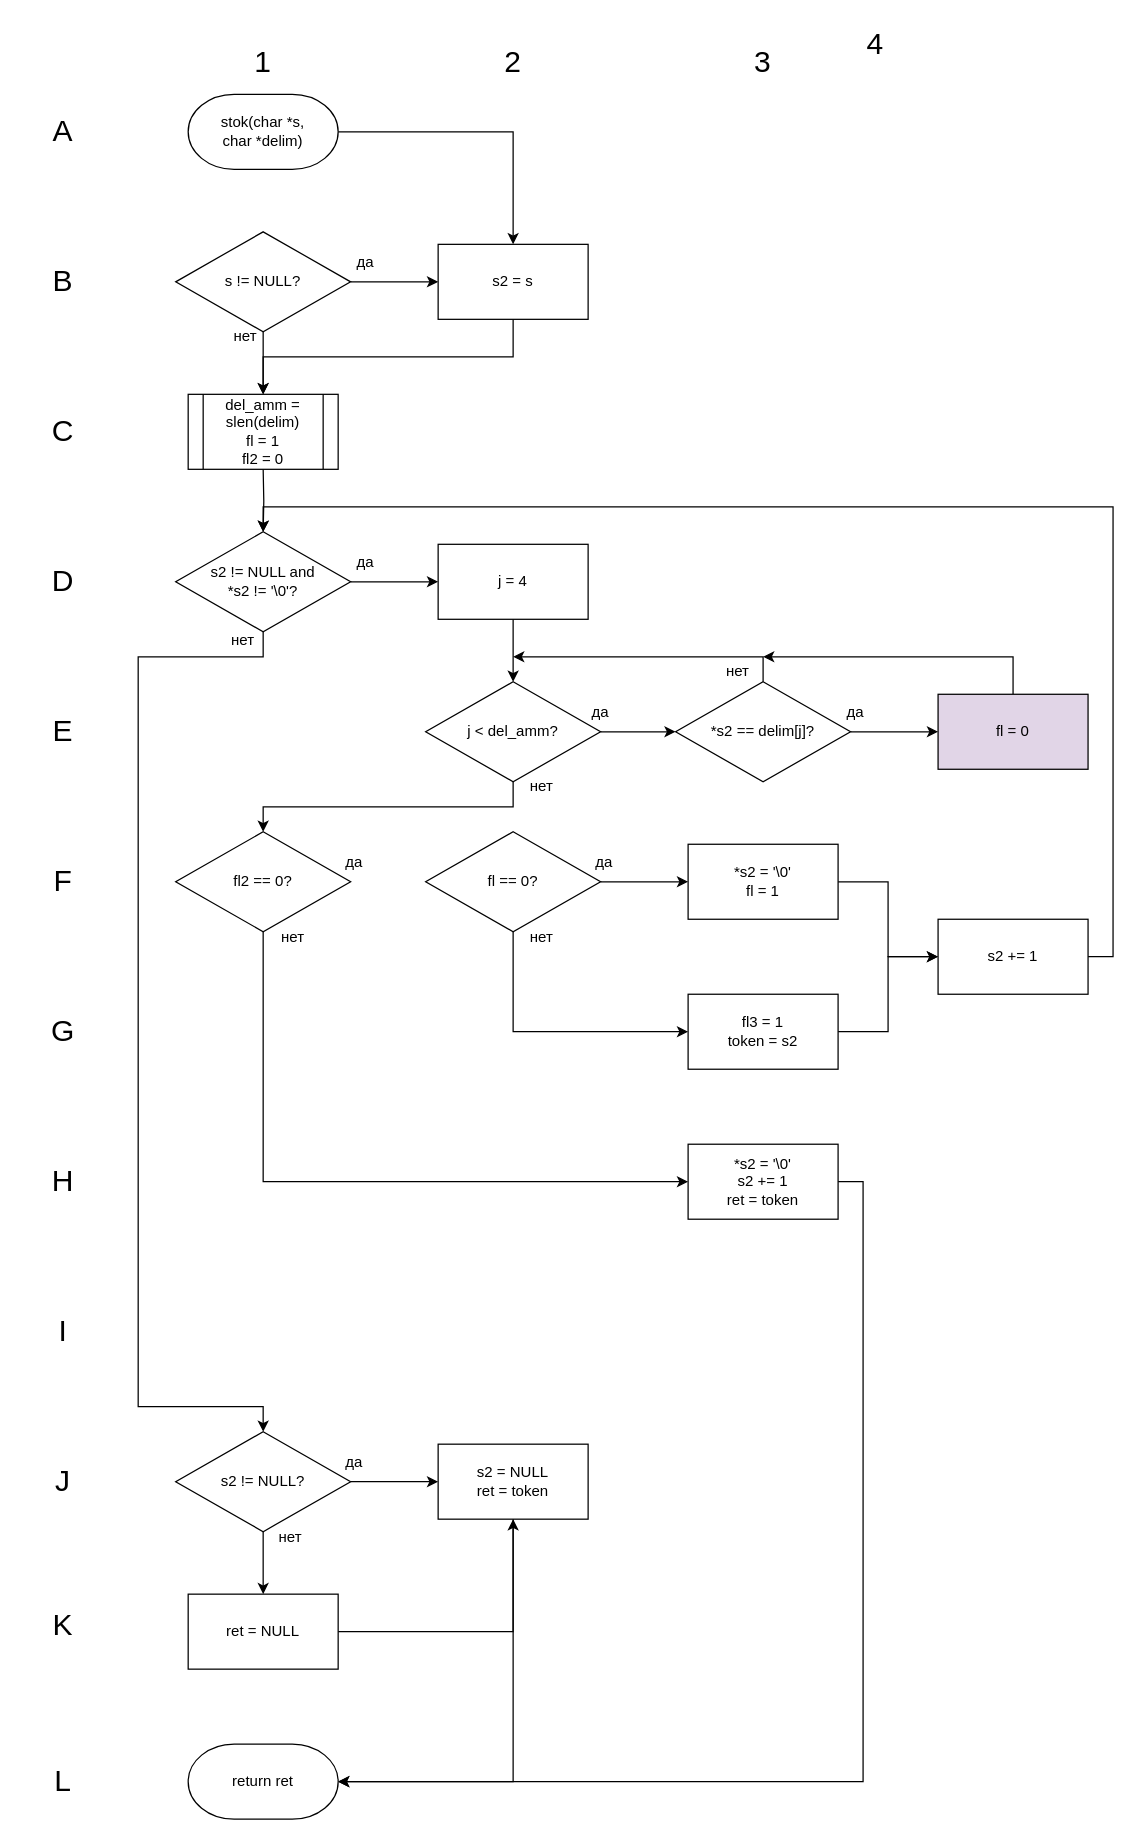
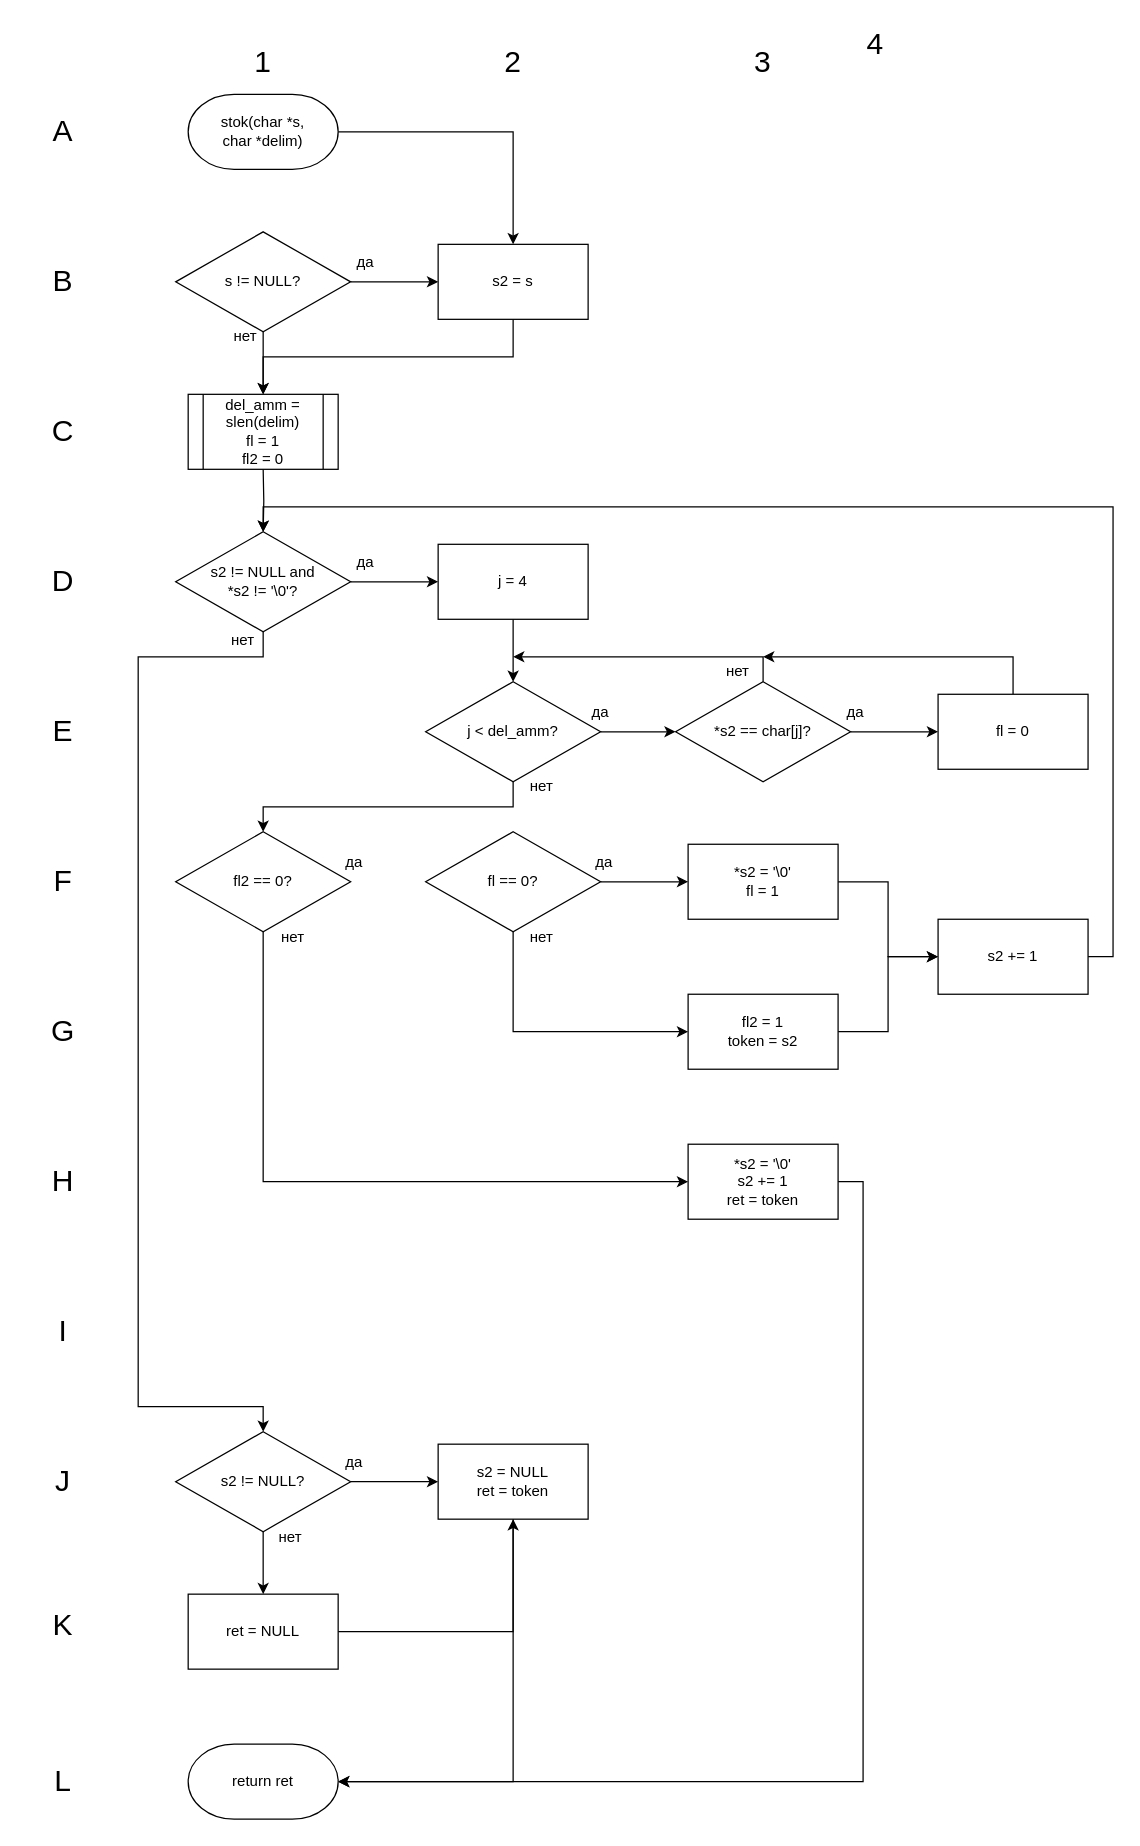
node "*s2 == delim[j]?": label "*s2 == delim[j]?" -> "*s2 == char[j]?"
node "fl = 0": fillcolor #e1d5e7 -> #ffffff
node "fl3 = 1 token = s2": label "fl3 = 1 token = s2" -> "fl2 = 1 token = s2"
